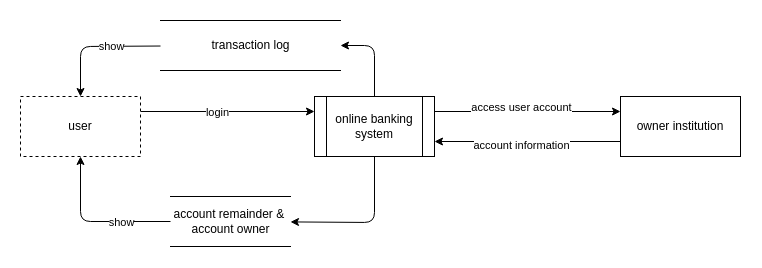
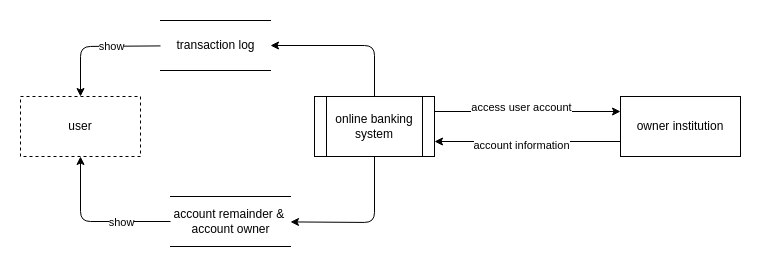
node "transaction log": size 180x50 -> 110x50
edge "user" -> "online banking system": removed, label "login"
